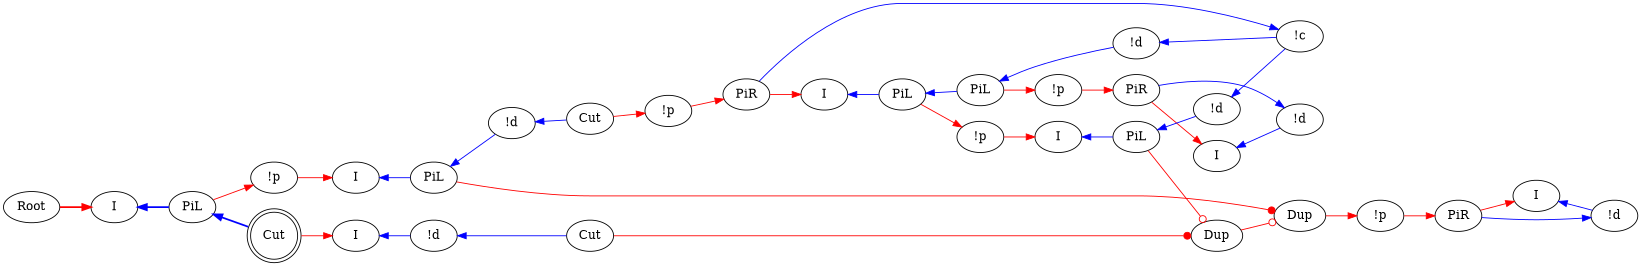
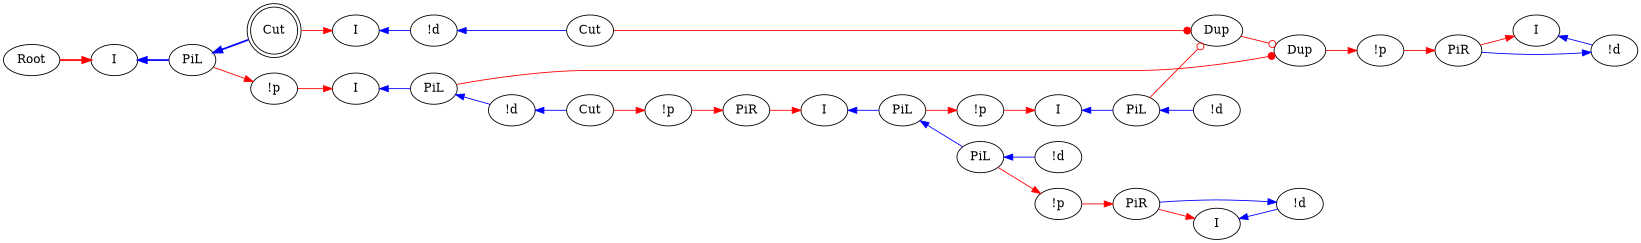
node "!c": removed
